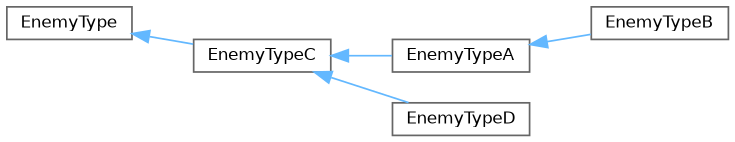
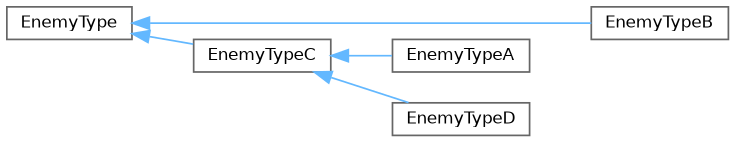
edge "EnemyTypeB" -> "EnemyTypeA": now "EnemyTypeB" -> "EnemyType"
